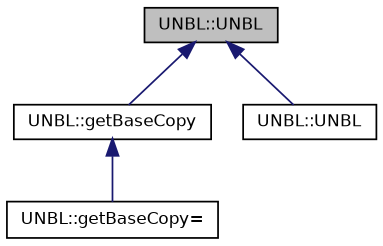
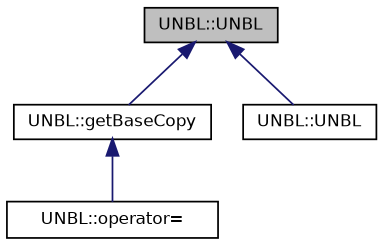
node "UNBL::getBaseCopy=": label "UNBL::getBaseCopy=" -> "UNBL::operator="
